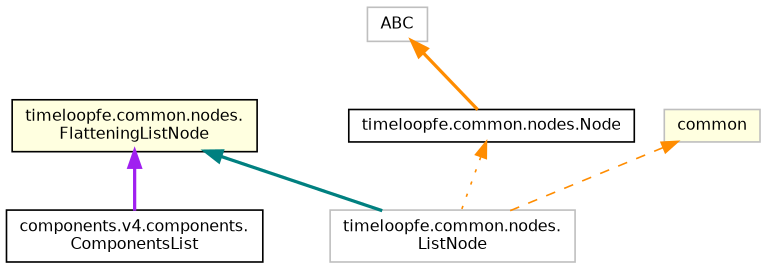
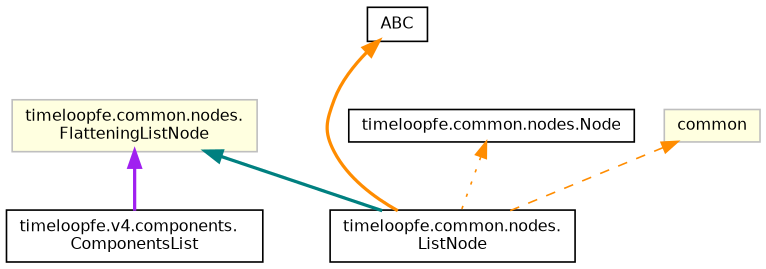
node "ABC": color grey75 -> black
edge "timeloopfe.common.nodes.Node" -> "ABC": now "timeloopfe.common.nodes. ListNode" -> "ABC"
node "timeloopfe.common.nodes. FlatteningListNode": color black -> grey75
node "components.v4.components. ComponentsList": label "components.v4.components. ComponentsList" -> "timeloopfe.v4.components. ComponentsList"
node "timeloopfe.common.nodes. ListNode": color grey75 -> black
